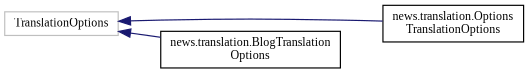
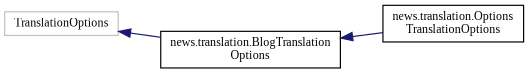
edge "news.translation.Options TranslationOptions" -> "TranslationOptions": now "news.translation.Options TranslationOptions" -> "news.translation.BlogTranslation Options"
